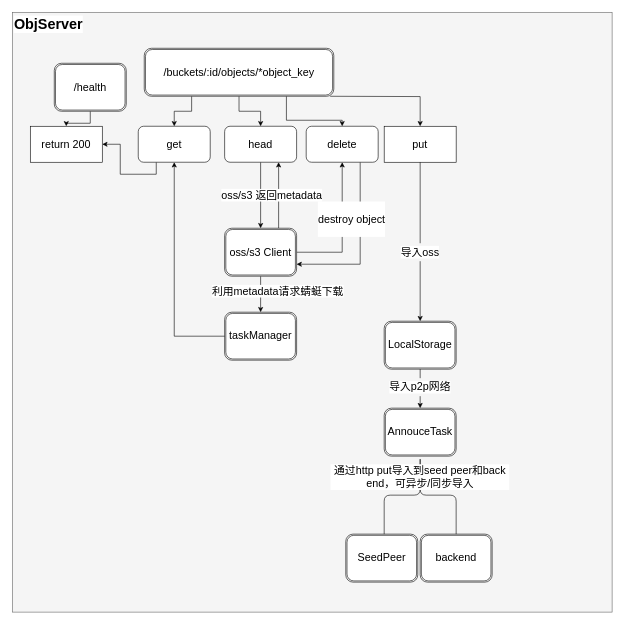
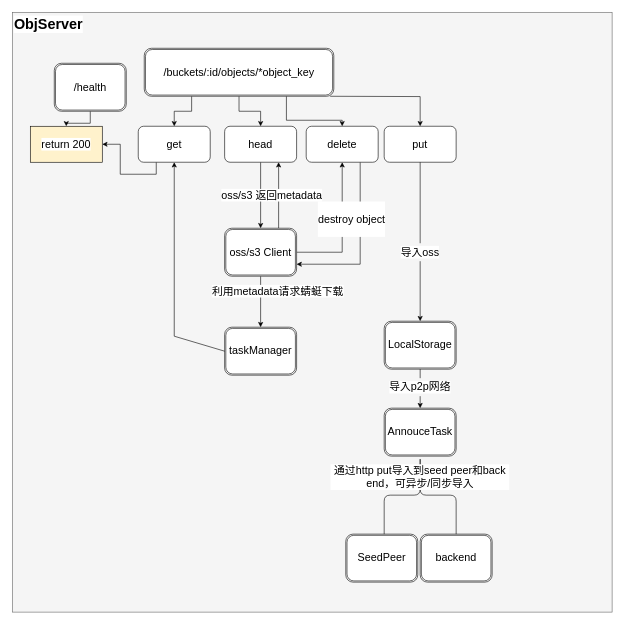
node "return 200": fillcolor #ffffff -> #fff2cc
node "put": shape rectangle -> rounded rectangle
node "taskManager": moved (261, 336) -> (261, 351)
